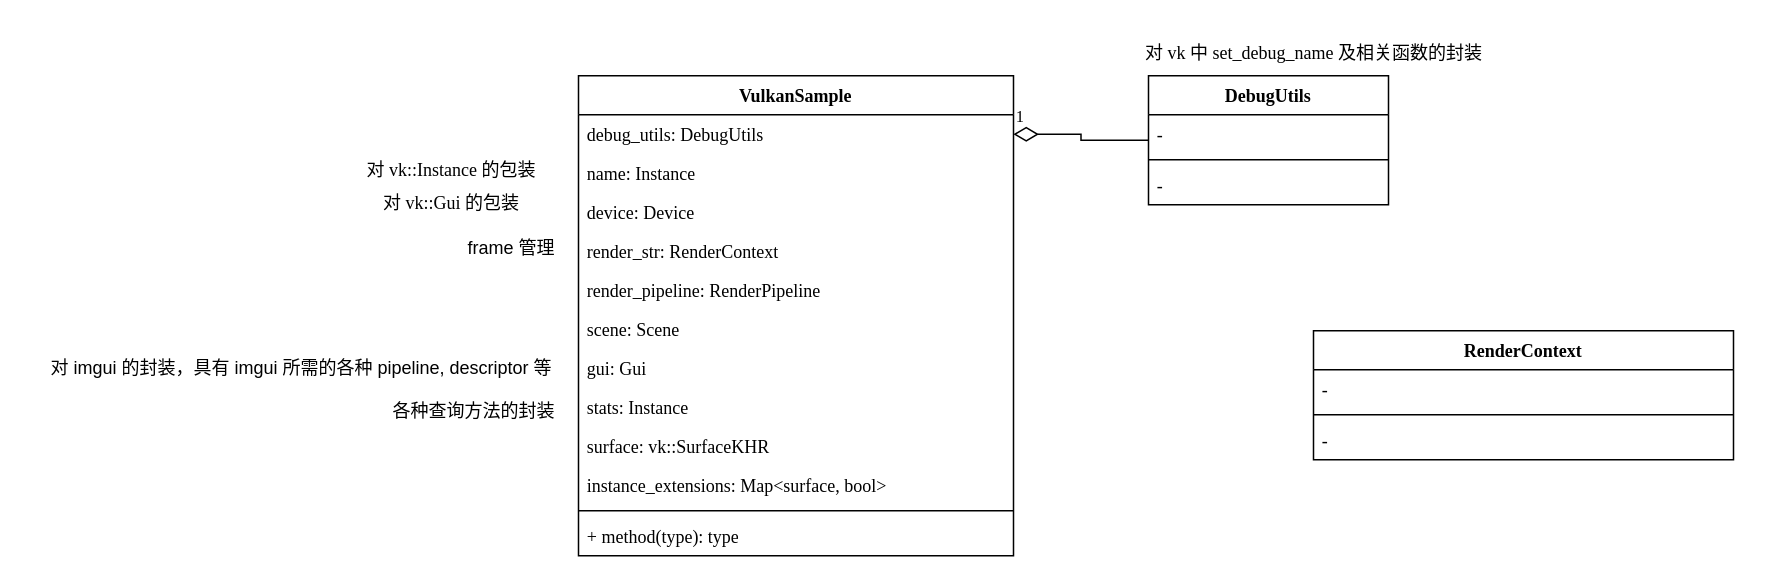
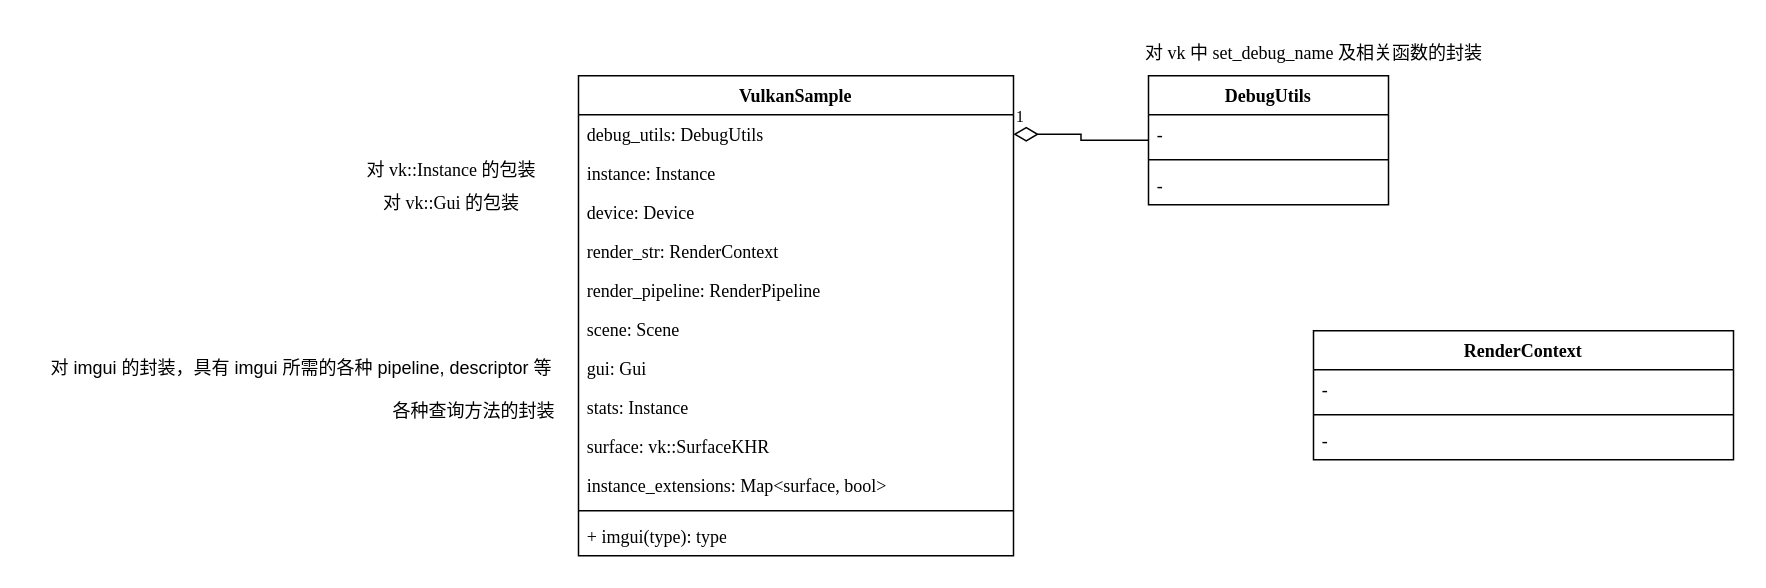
node "name: Instance": label "name: Instance" -> "instance: Instance"
node "frame 管理": removed
node "+ method(type): type": label "+ method(type): type" -> "+ imgui(type): type"
